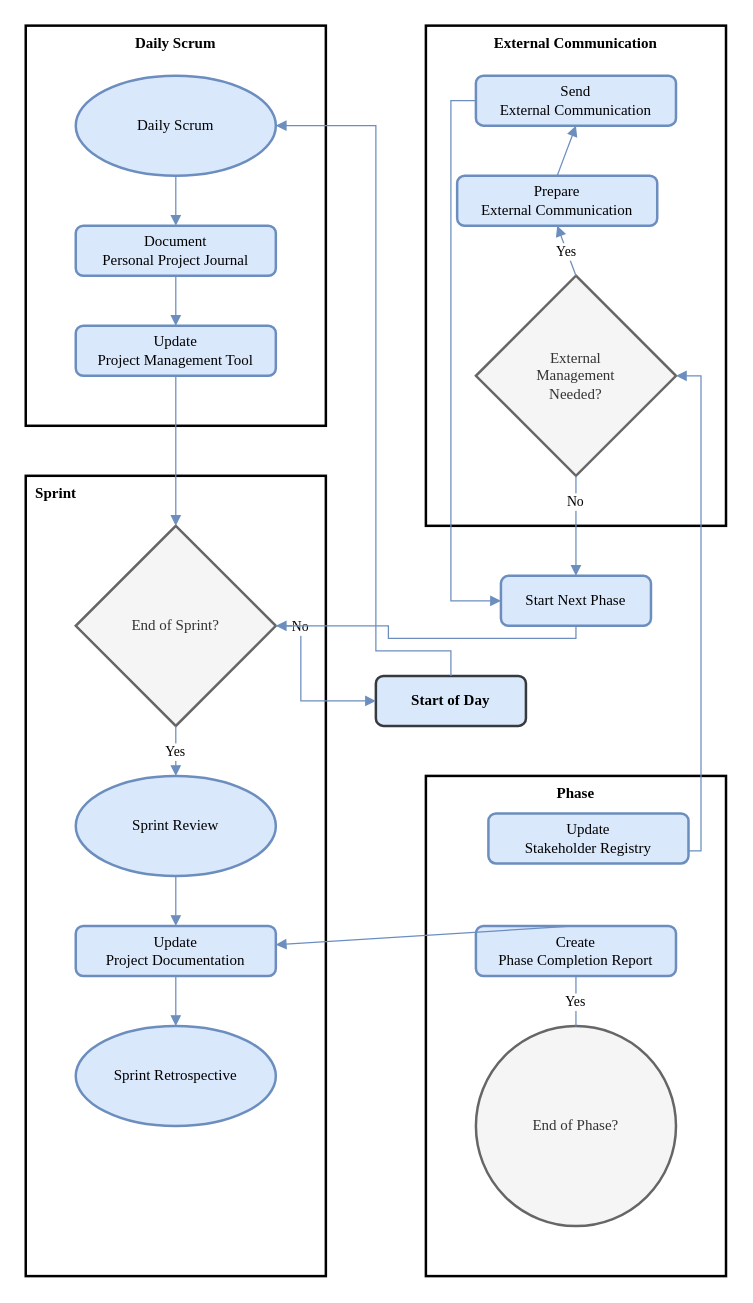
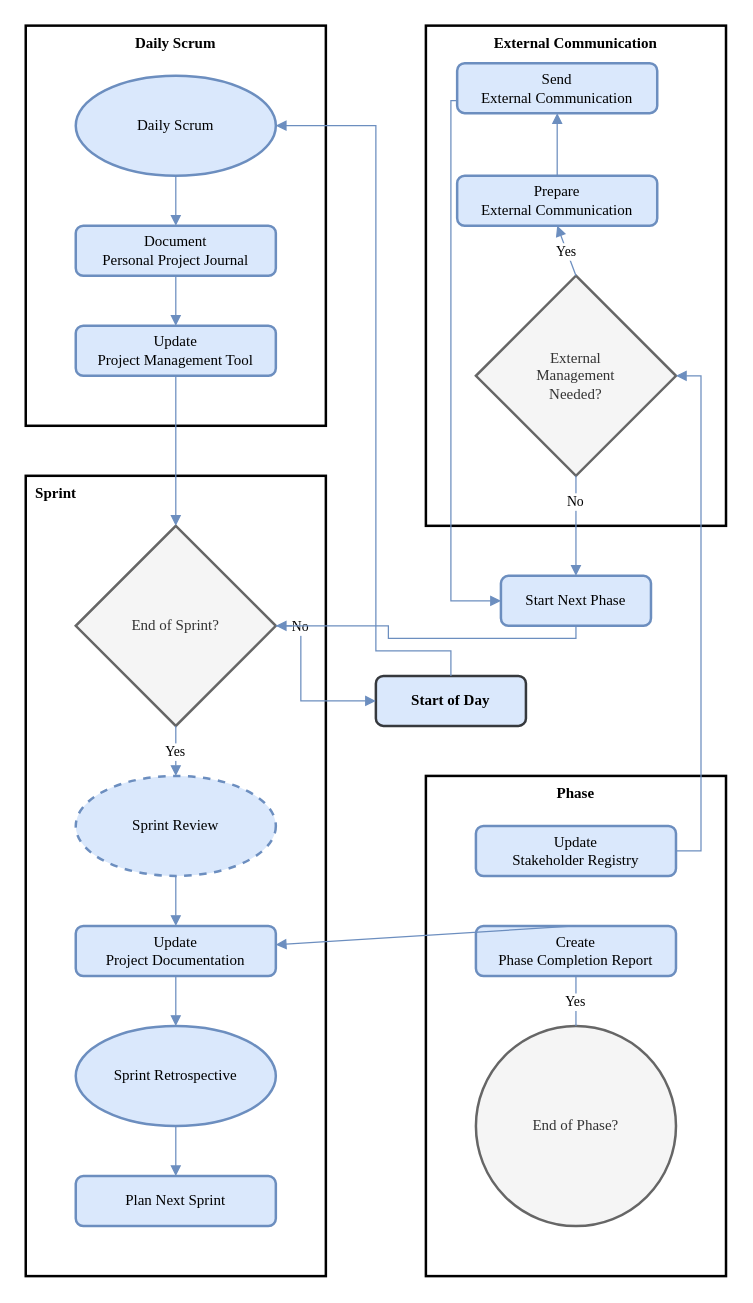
node "Send External Communication": moved (576, 101) -> (557, 88)
node "Sprint Review": style solid -> dashed
node "Update Stakeholder Registry": moved (588, 838) -> (576, 851)
edge "Sprint Retrospective" -> "Plan Next Sprint": added
node "Plan Next Sprint": added
